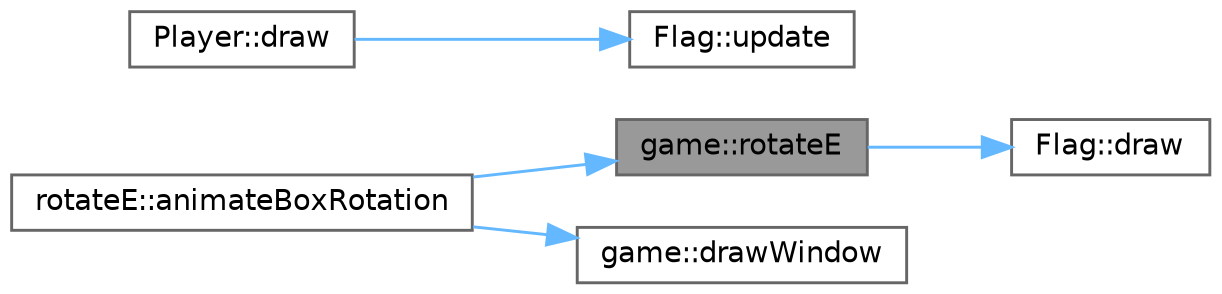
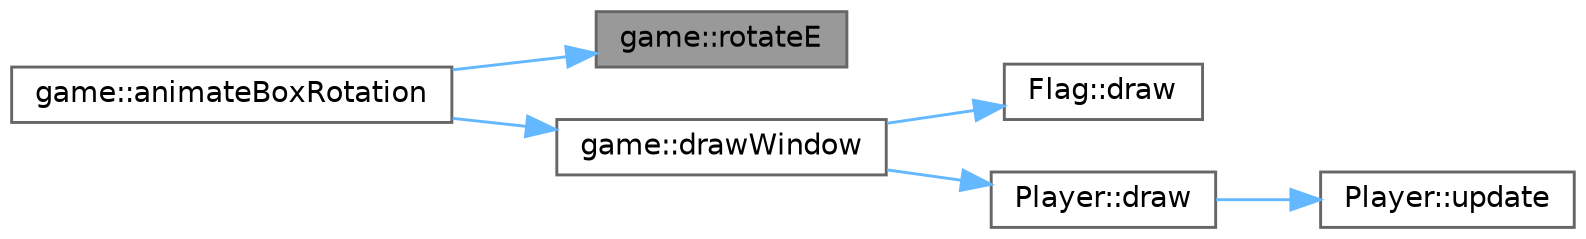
node "Flag::update": label "Flag::update" -> "Player::update"
edge "game::rotateE" -> "Flag::draw": now "game::drawWindow" -> "Flag::draw"
edge "game::drawWindow" -> "Player::draw": added
node "rotateE::animateBoxRotation": label "rotateE::animateBoxRotation" -> "game::animateBoxRotation"
